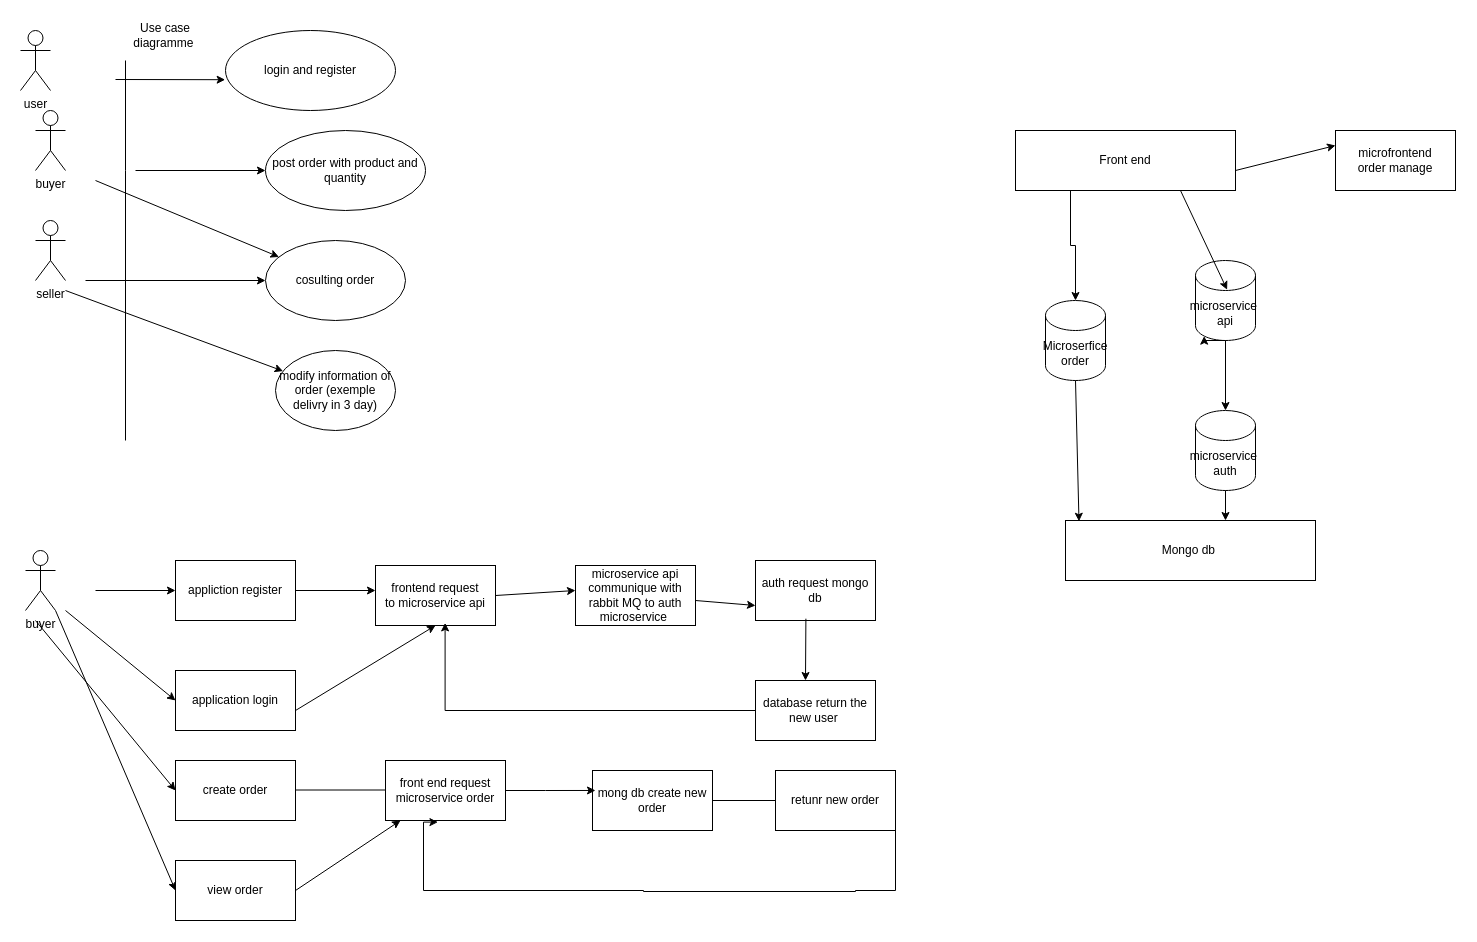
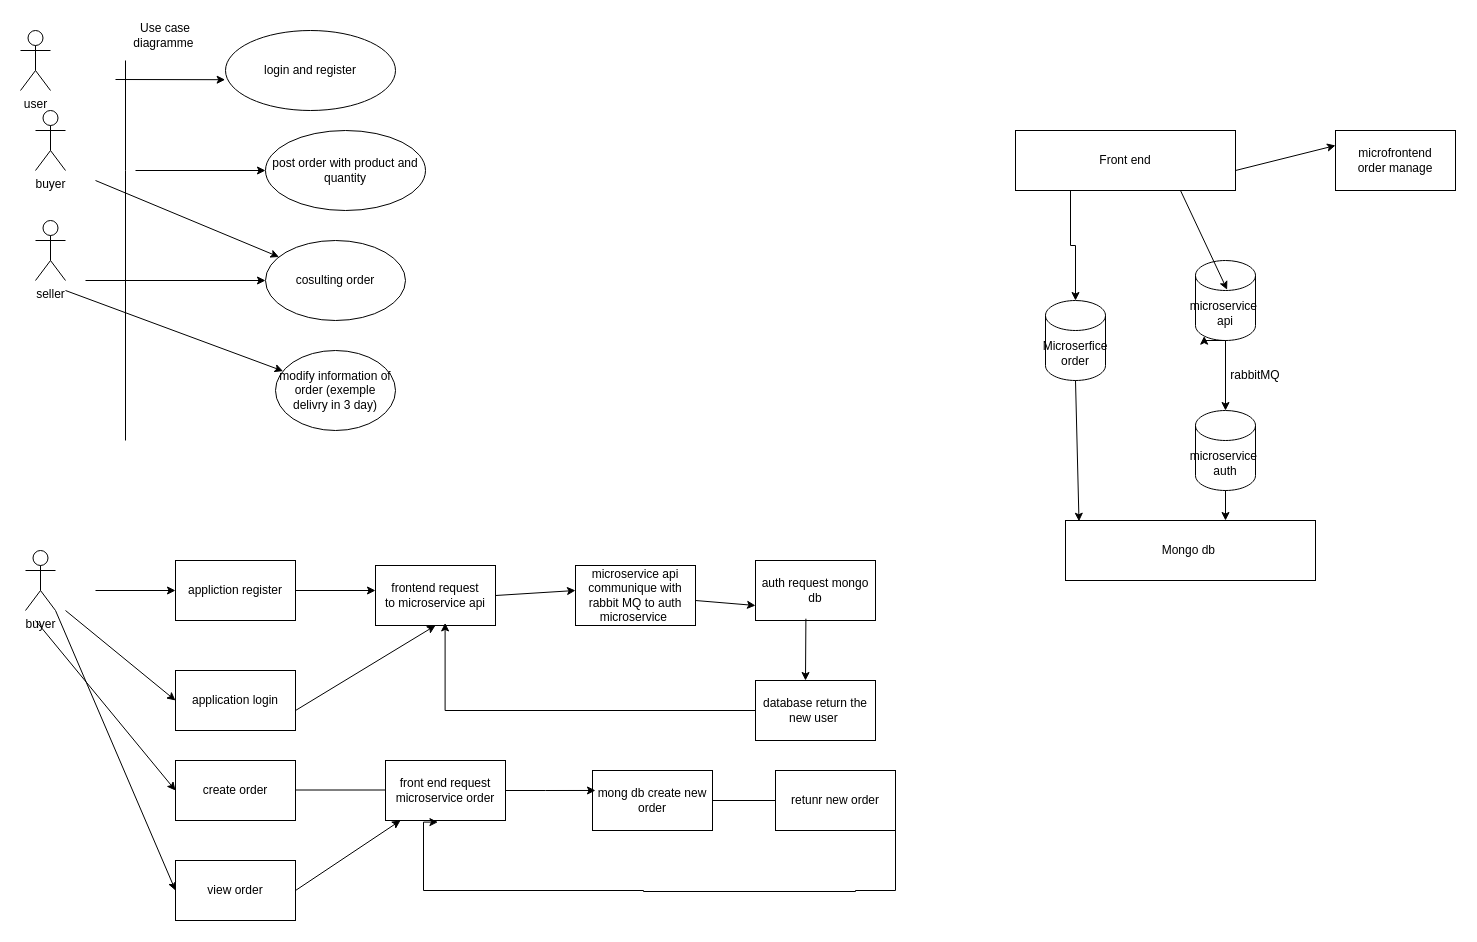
node "rabbitMQ": added
